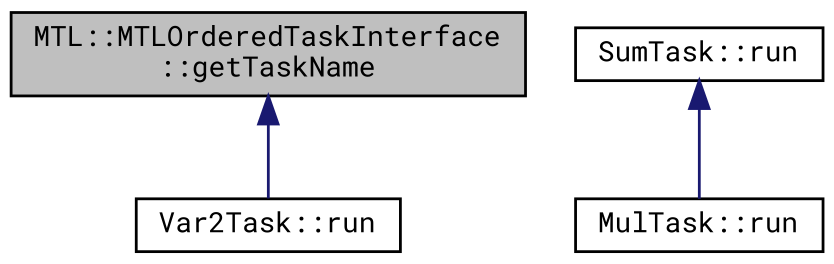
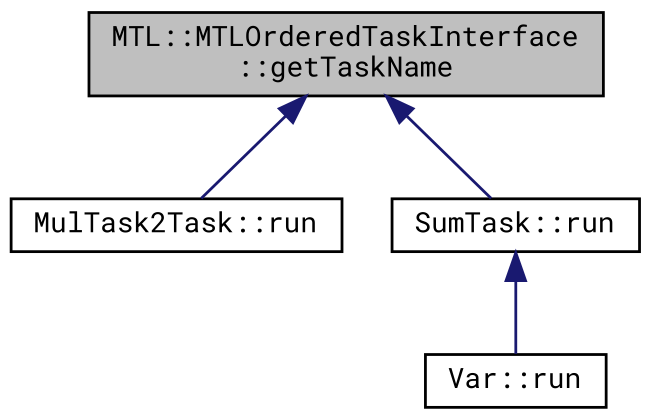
edge "SumTask::run" -> "MTL::MTLOrderedTaskInterface ::getTaskName": added
node "Var2Task::run": label "Var2Task::run" -> "MulTask2Task::run"
node "MulTask::run": label "MulTask::run" -> "Var::run"
